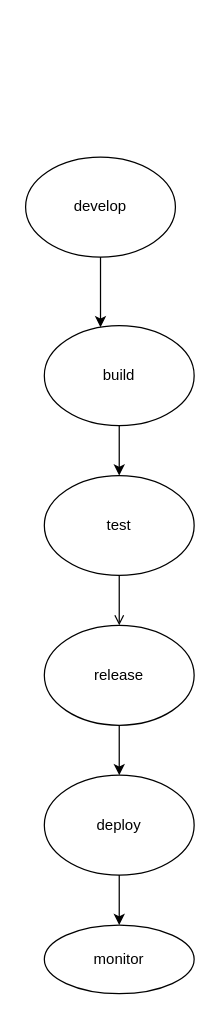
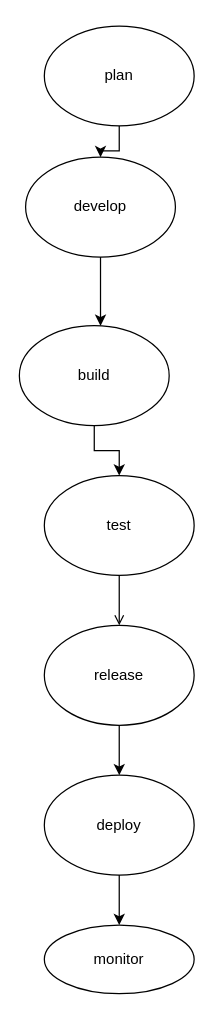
node "plan": added
edge "plan" -> "develop": added
node "build": moved (119, 376) -> (94, 376)
